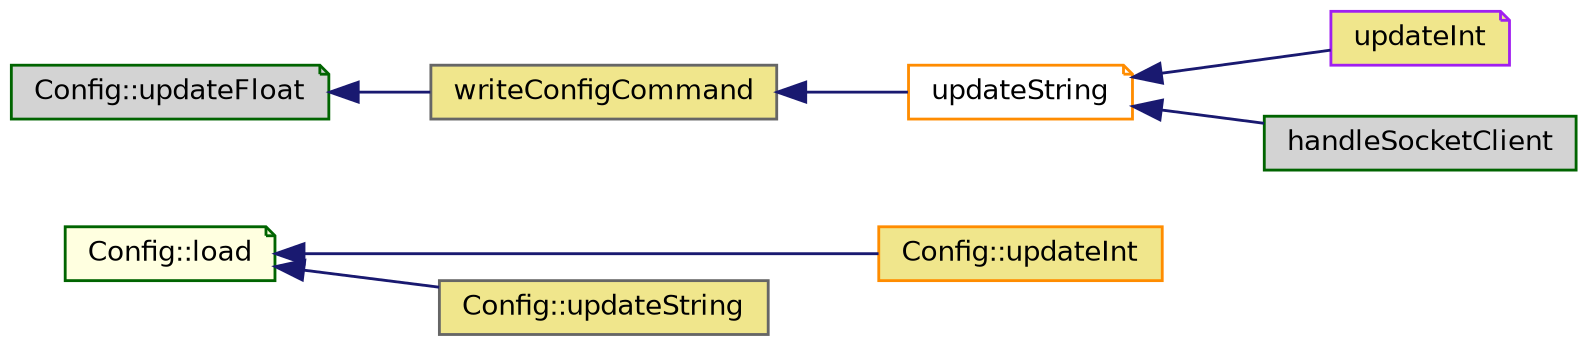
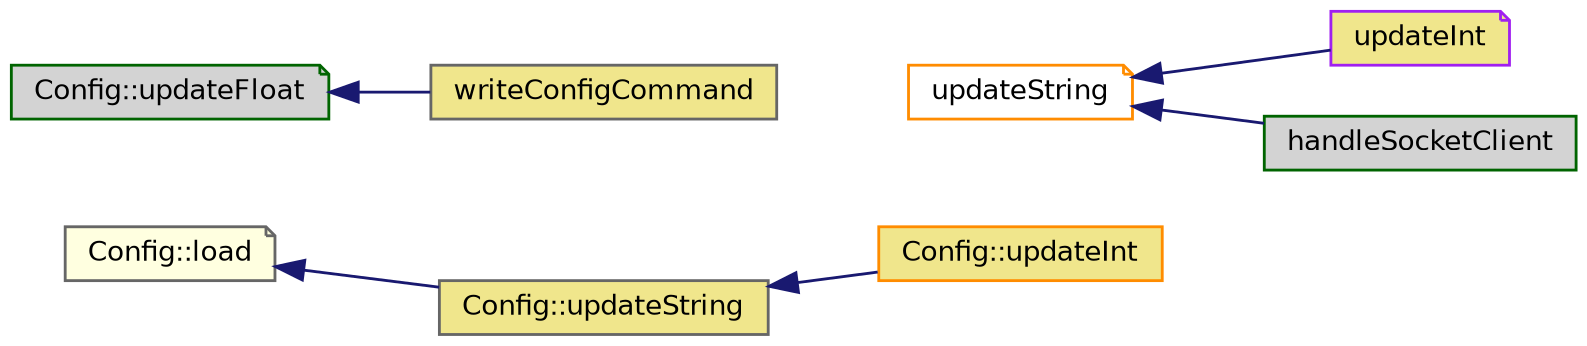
edge "updateString" -> "writeConfigCommand": removed
node "Config::load": color darkgreen -> gray40
edge "Config::updateInt" -> "Config::load": now "Config::updateInt" -> "Config::updateString"
